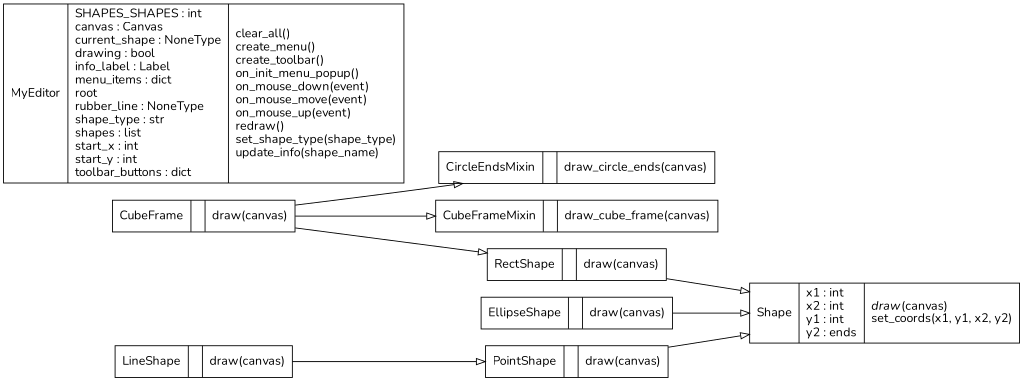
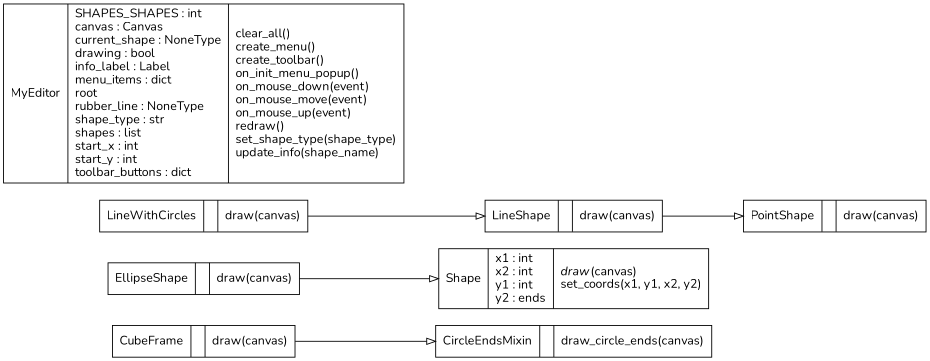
node "LineWithCircles": added
node "CubeFrameMixin": removed
node "RectShape": removed
edge "PointShape" -> "Shape": removed
